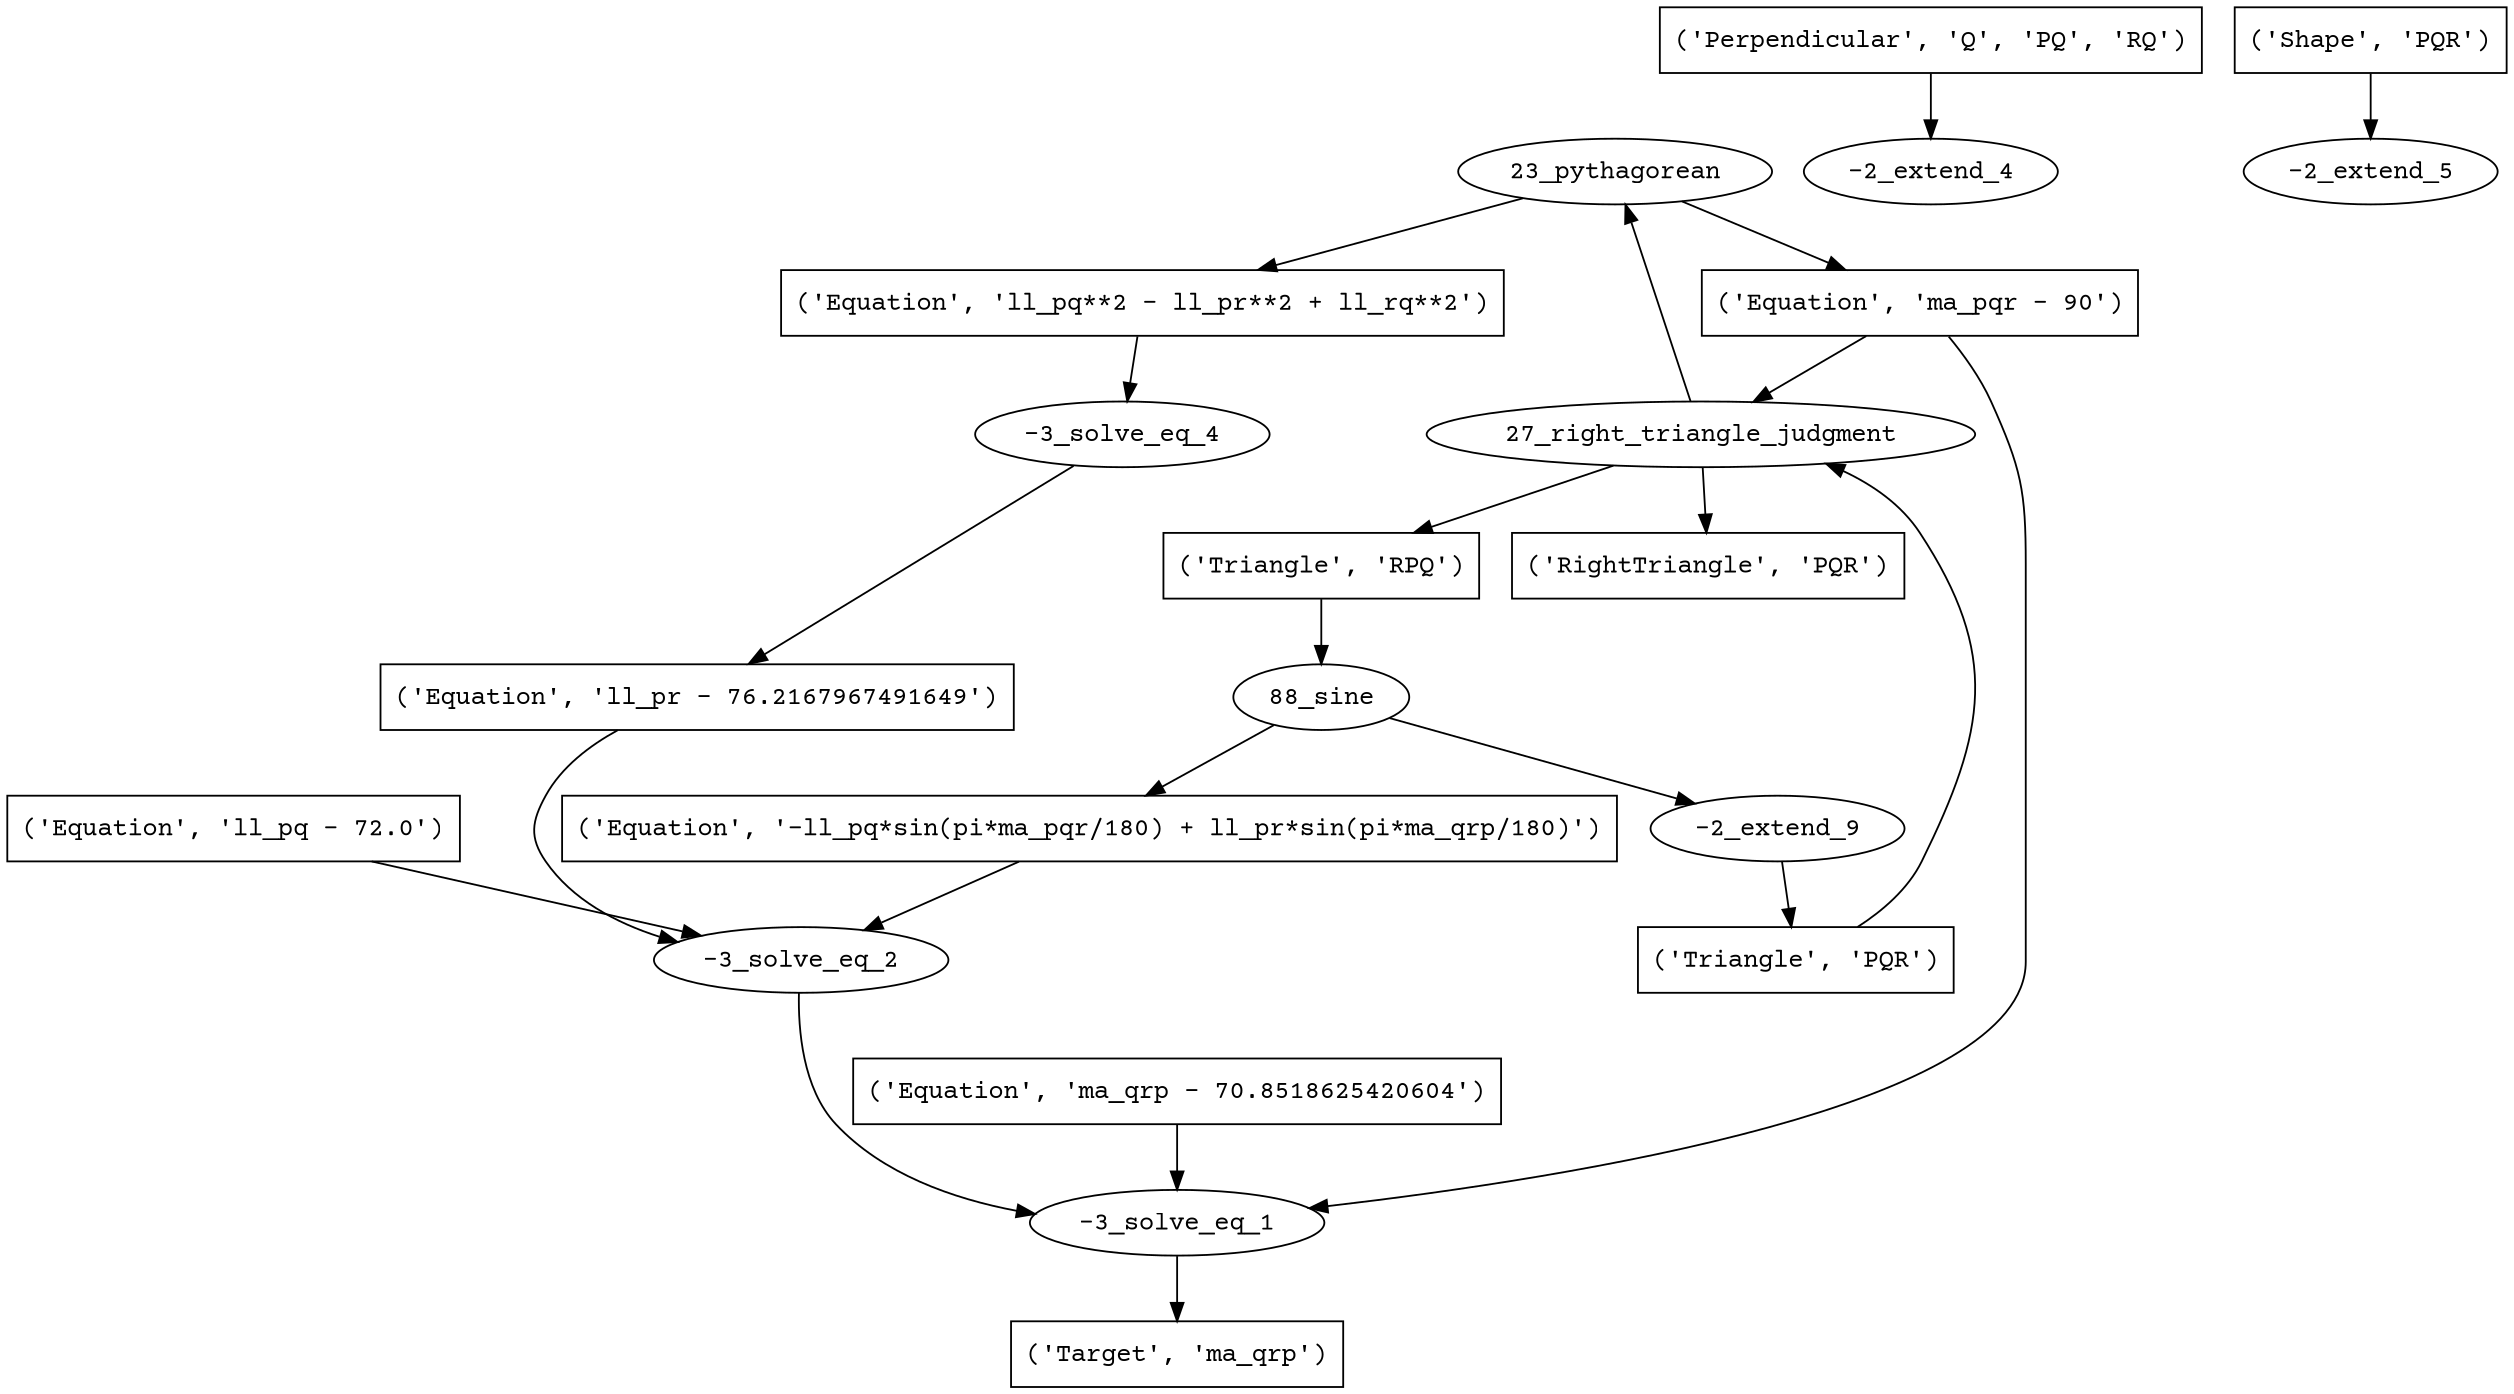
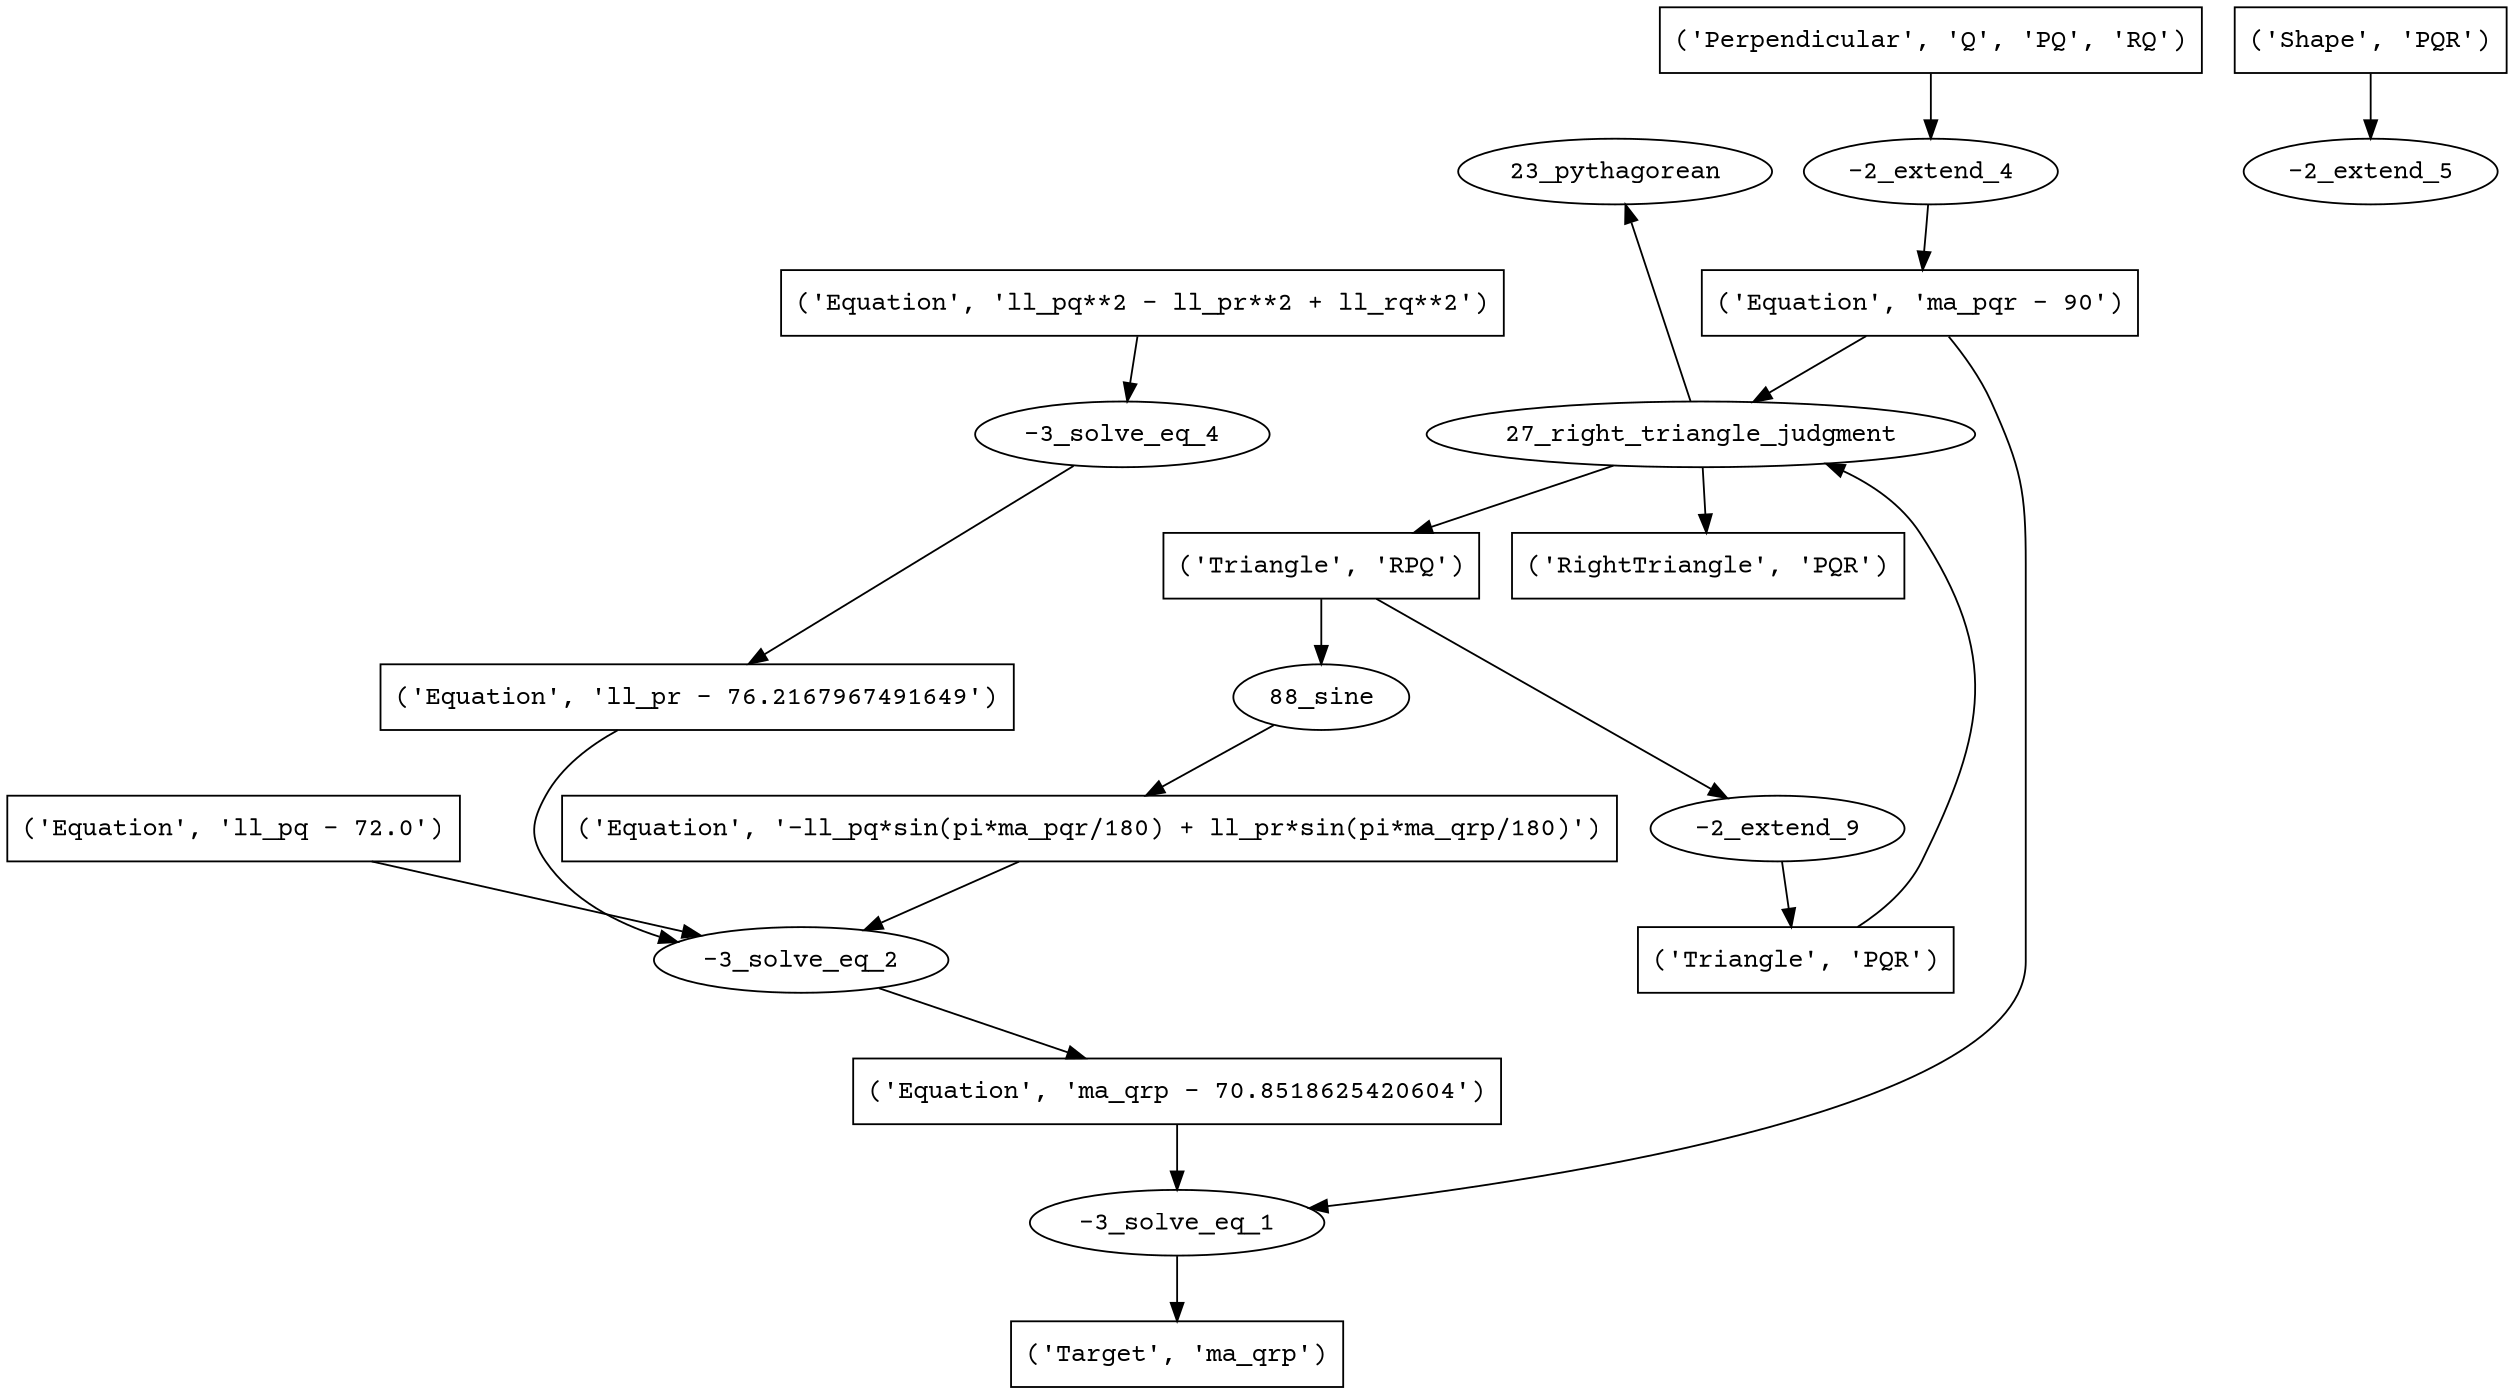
edge "23_pythagorean" -> "('Equation', 'll_pq**2 - ll_pr**2 + ll_rq**2')": removed
edge "23_pythagorean" -> "('Equation', 'ma_pqr - 90')": now "-2_extend_4" -> "('Equation', 'ma_pqr - 90')"
edge "88_sine" -> "-2_extend_9": now "('Triangle', 'RPQ')" -> "-2_extend_9"
edge "-3_solve_eq_2" -> "-3_solve_eq_1": now "-3_solve_eq_2" -> "('Equation', 'ma_qrp - 70.8518625420604')"
